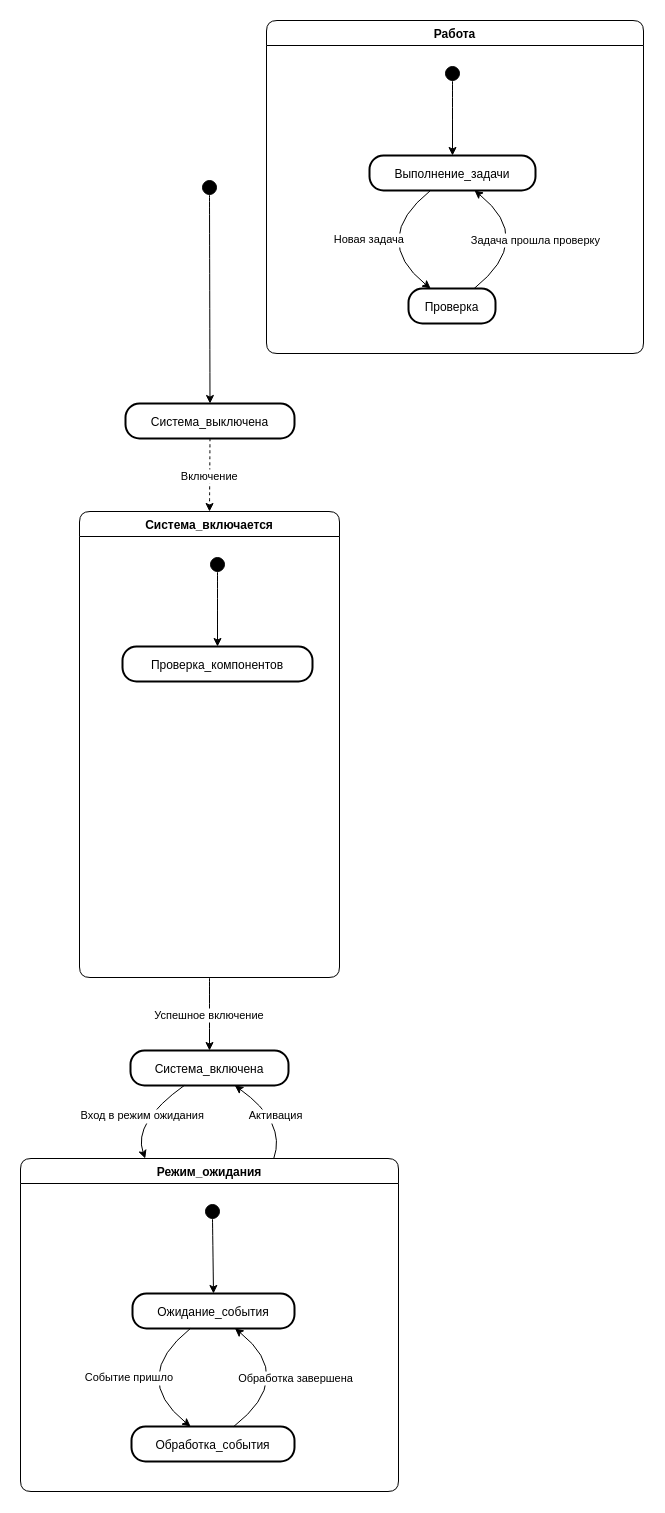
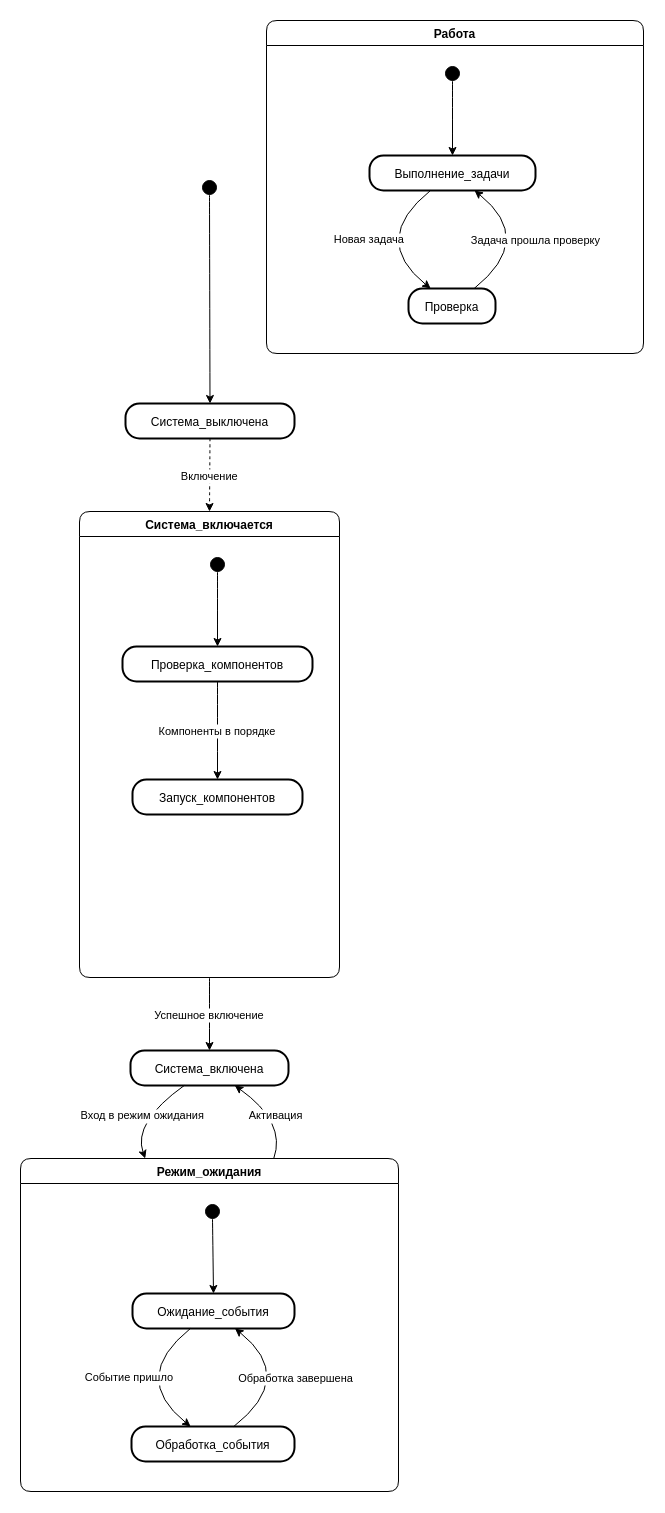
edge "Проверка_компонентов" -> "Запуск_компонентов": added, label "Компоненты в порядке"
node "Запуск_компонентов": added
